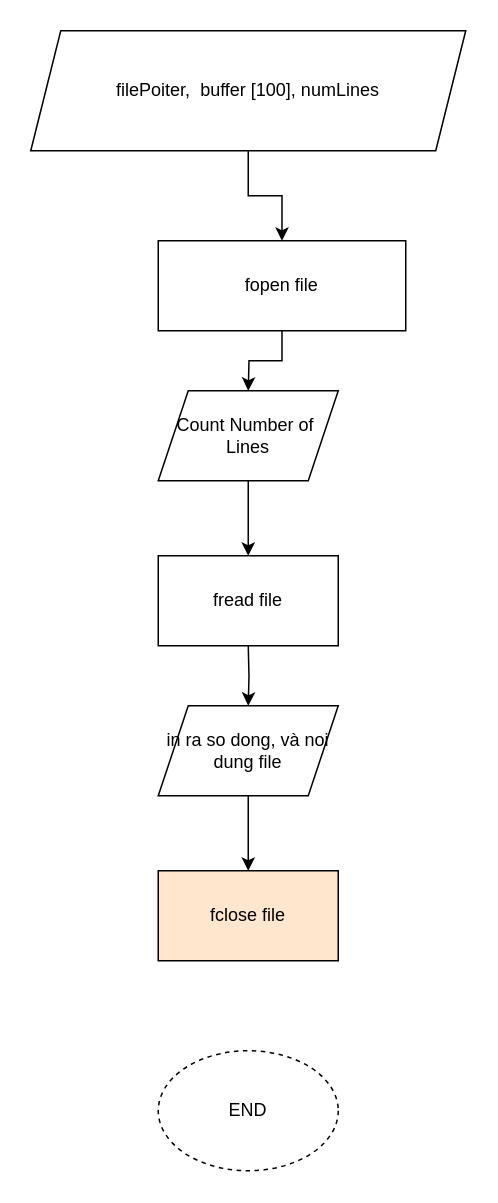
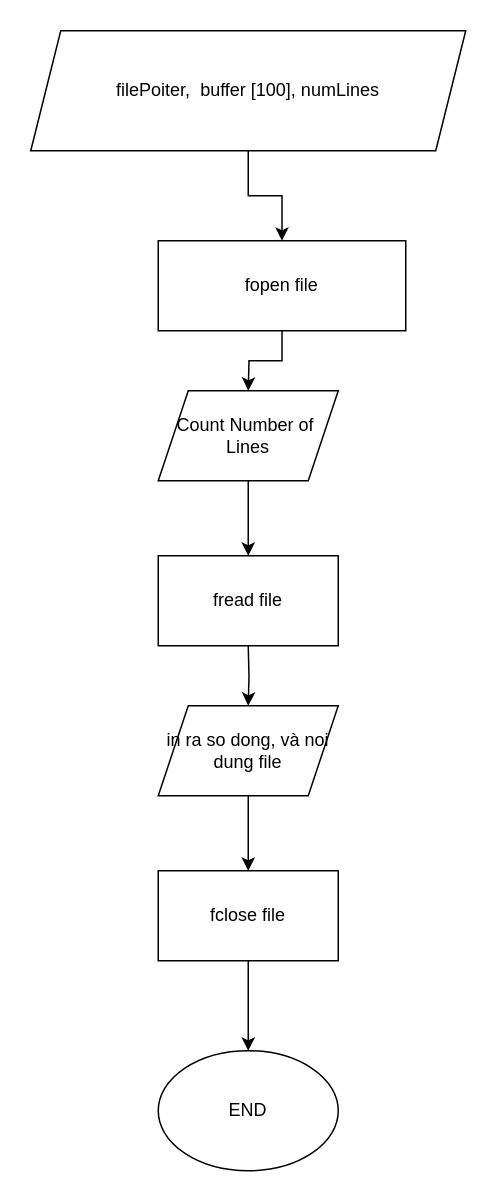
node "fclose file": fillcolor #ffe6cc -> #ffffff
edge "fclose file" -> "END": added
node "END": style dashed -> solid
